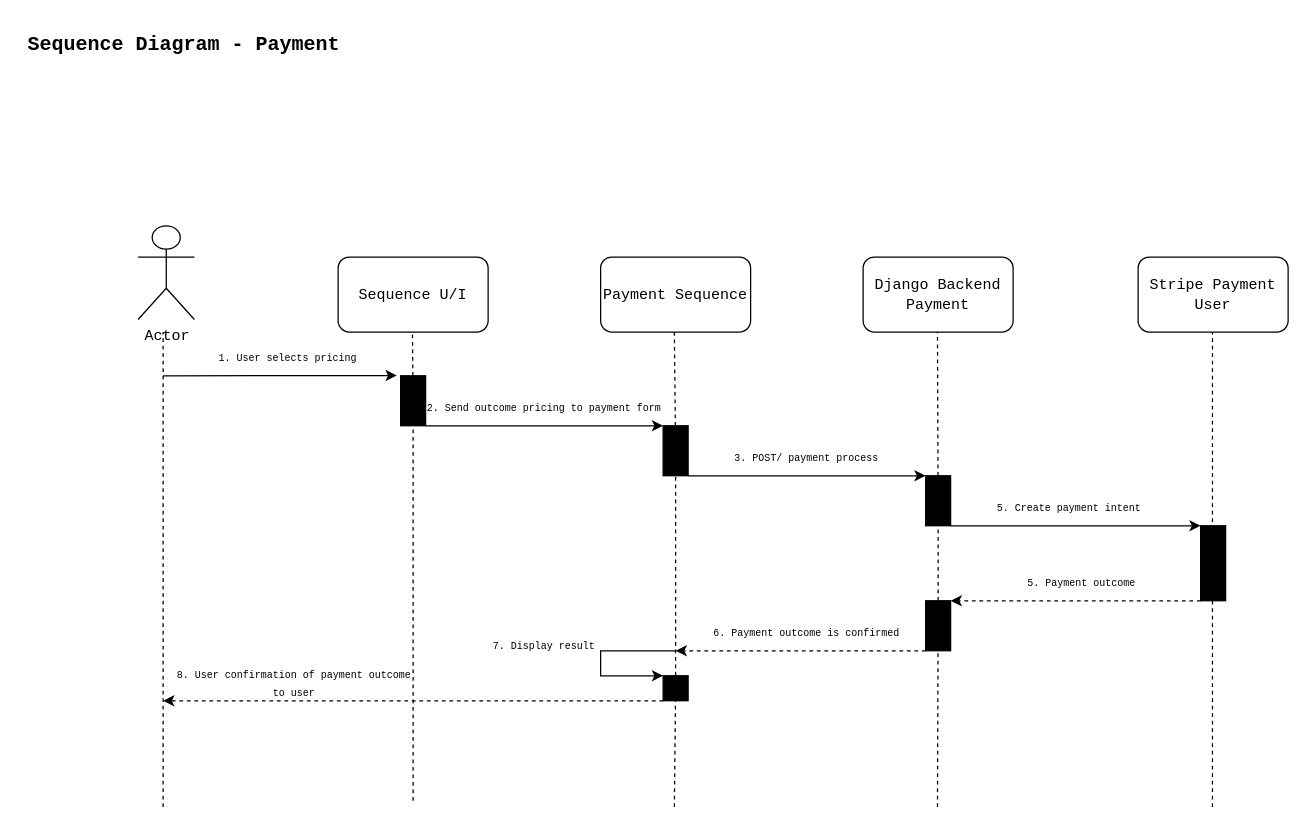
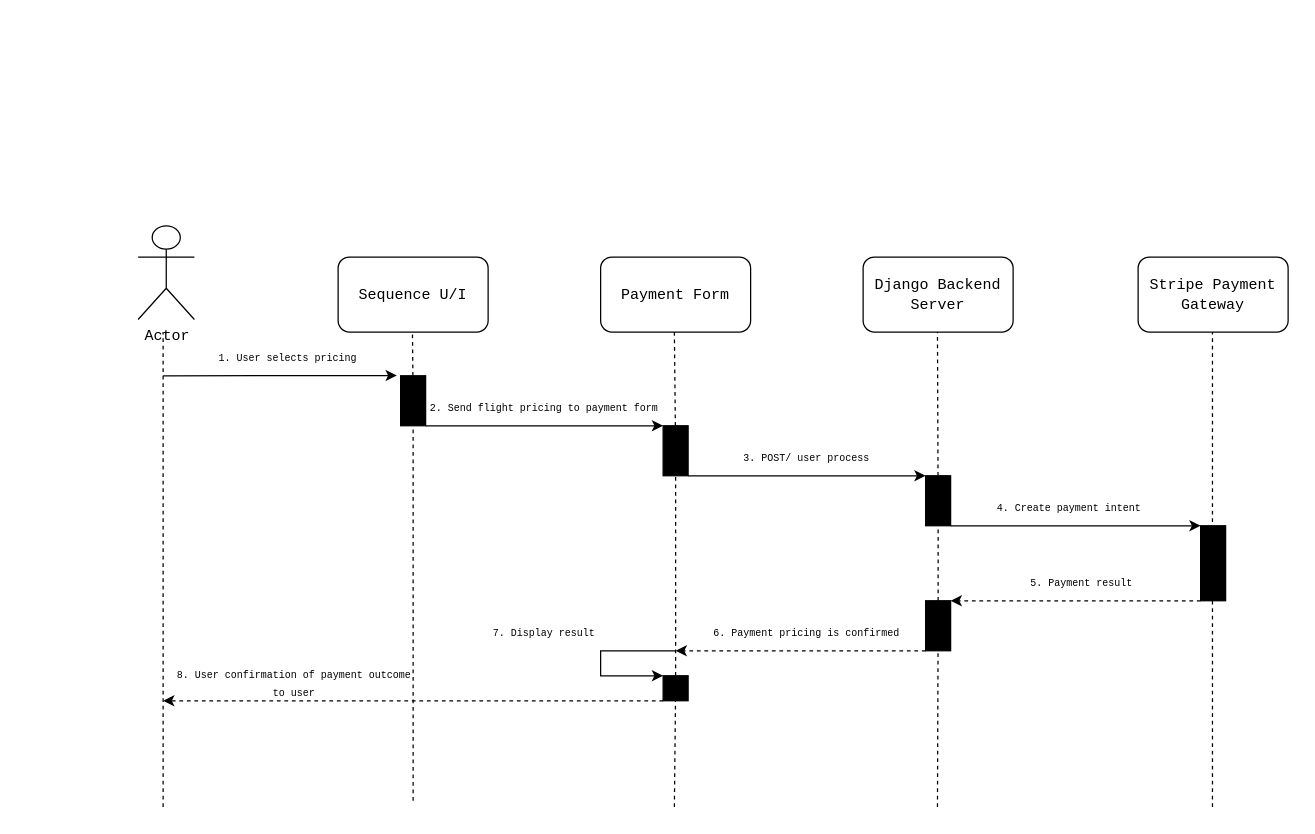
node "Sequence Diagram - Payment": removed
node "Payment Sequence": label "Payment Sequence" -> "Payment Form"
node "Django Backend Payment": label "Django Backend Payment" -> "Django Backend Server"
node "Stripe Payment User": label "Stripe Payment User" -> "Stripe Payment Gateway"
node "2. Send outcome pricing to payment form": label "2. Send outcome pricing to payment form" -> "2. Send flight pricing to payment form"
node "3. POST/ payment process": label "3. POST/ payment process" -> "3. POST/ user process"
node "5. Create payment intent": label "5. Create payment intent" -> "4. Create payment intent"
node "5. Payment outcome": label "5. Payment outcome" -> "5. Payment result"
node "6. Payment outcome is confirmed": label "6. Payment outcome is confirmed" -> "6. Payment pricing is confirmed"
node "7. Display result": moved (544, 644) -> (544, 632)
